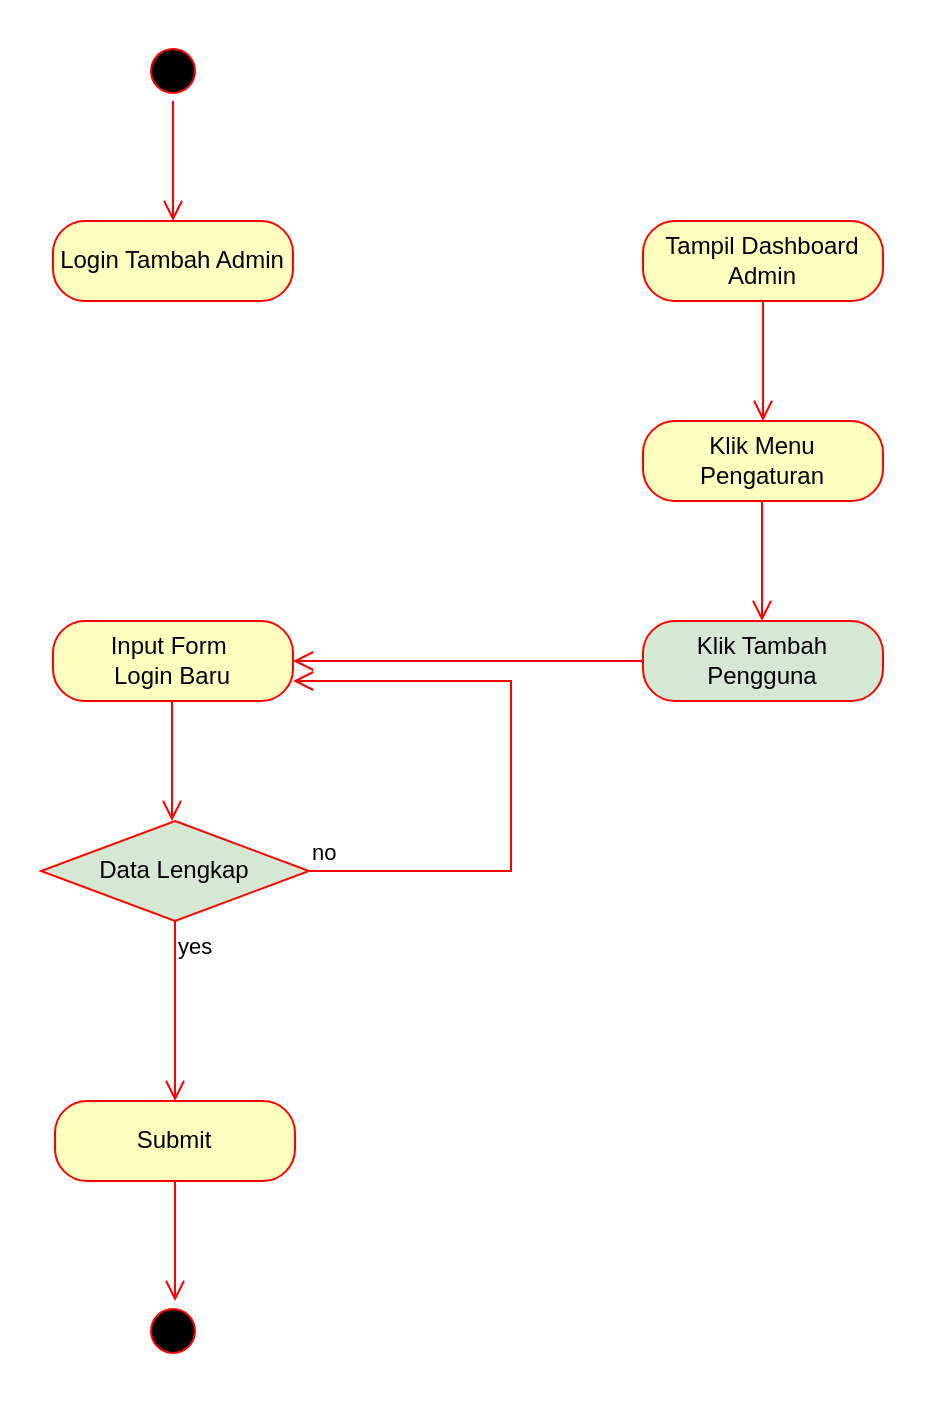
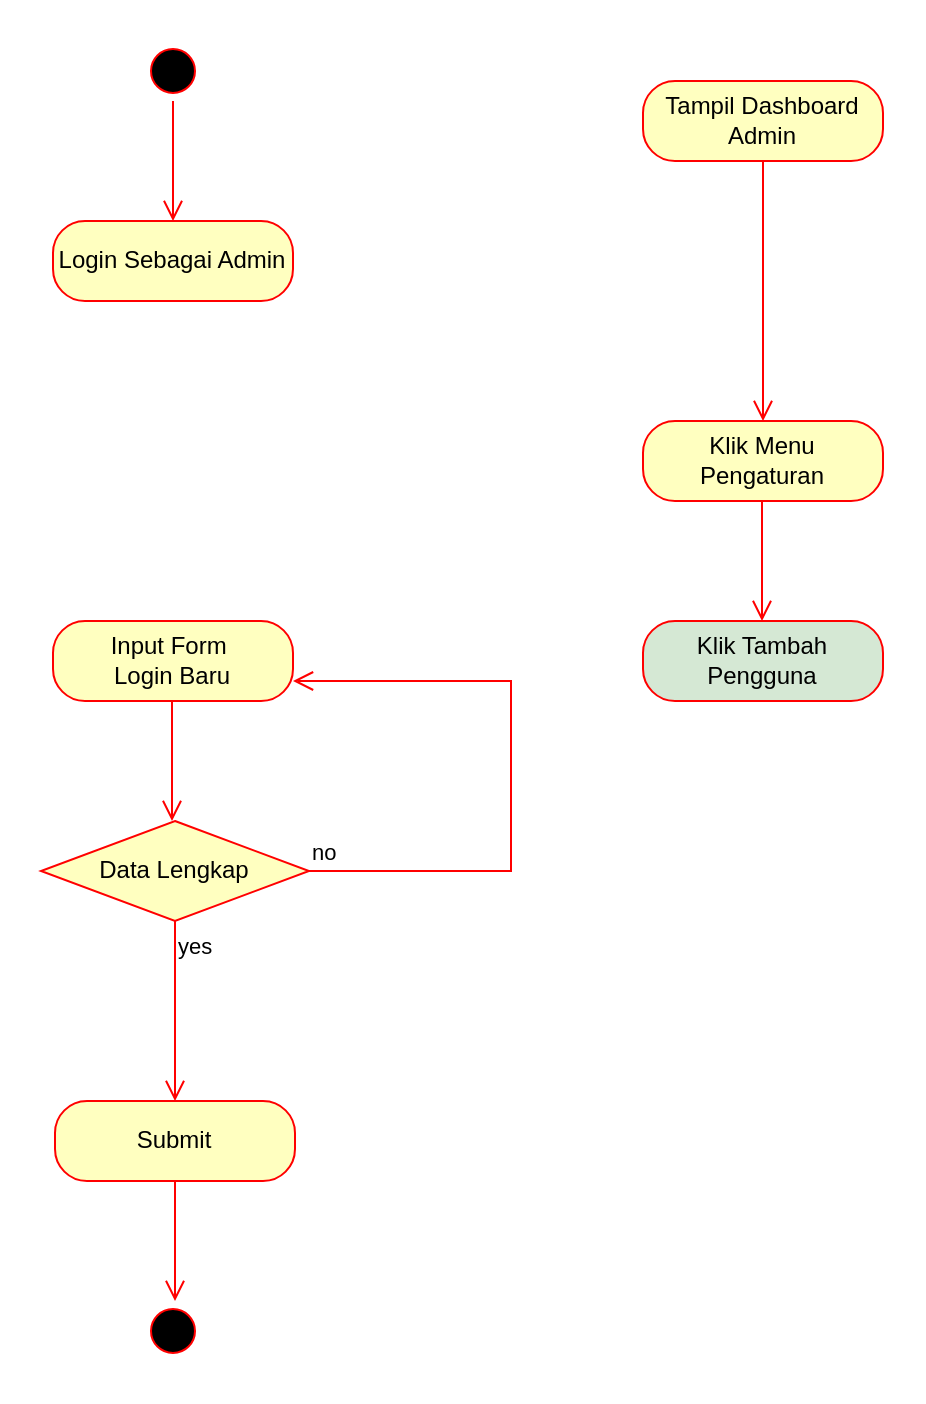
node "Login Tambah Admin": label "Login Tambah Admin" -> "Login Sebagai Admin"
node "Tampil Dashboard Admin": moved (763, 261) -> (763, 121)
edge "Klik Tambah Pengguna" -> "Input Form Login Baru": removed
node "Data Lengkap": fillcolor #d5e8d4 -> #ffffc0
